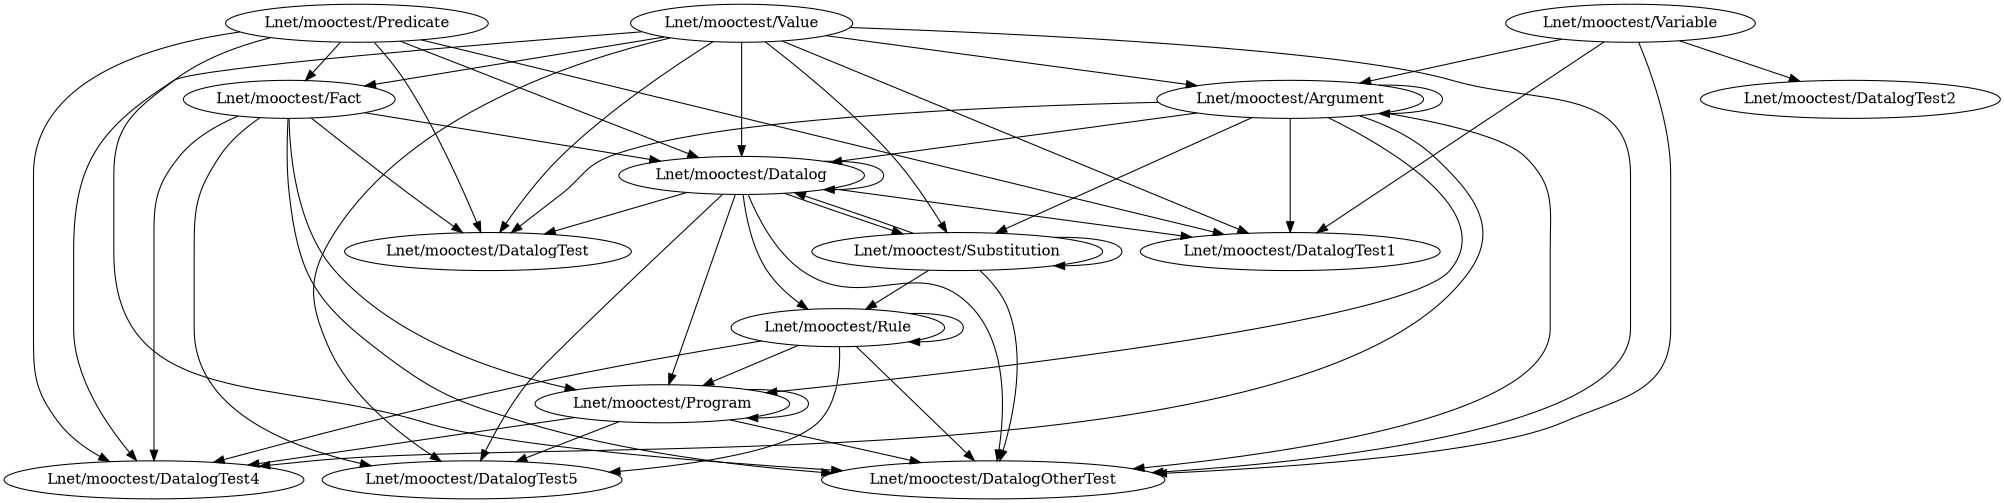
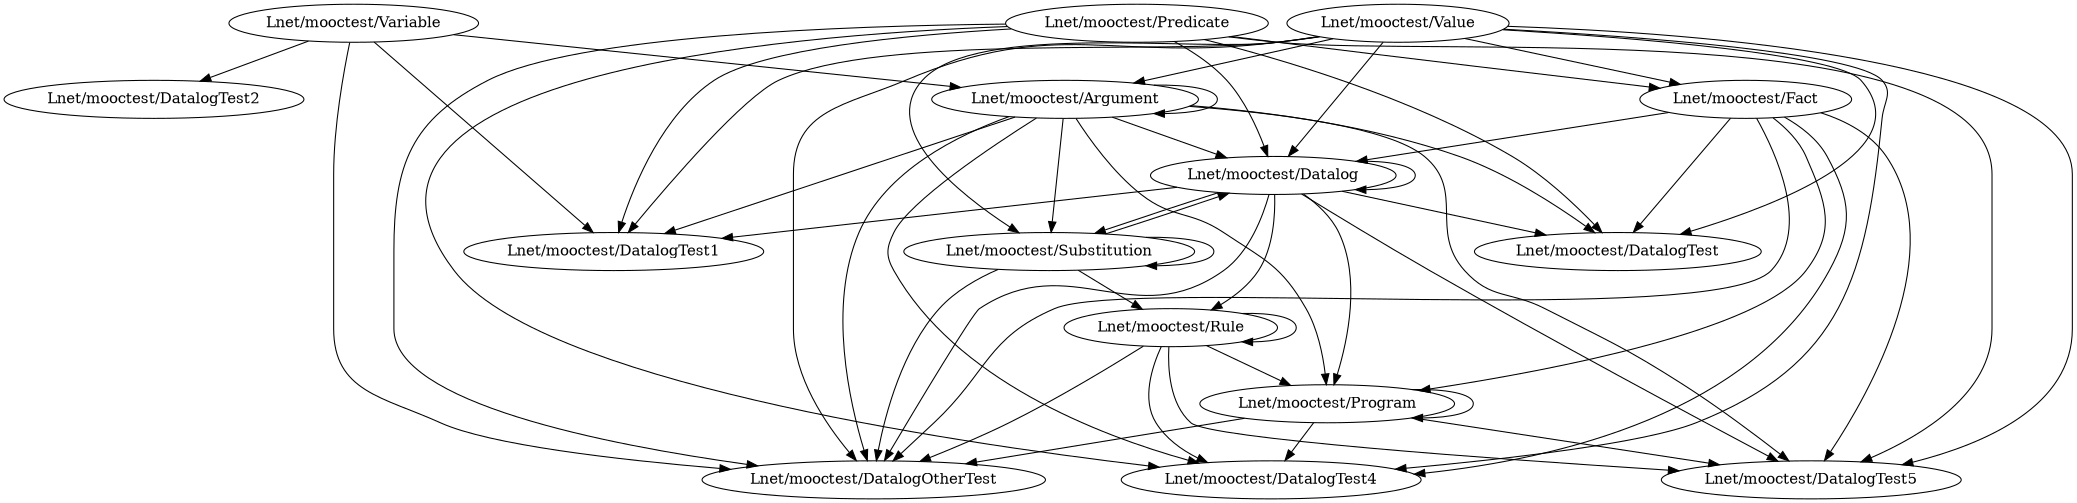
edge "Lnet/mooctest/Predicate" -> "Lnet/mooctest/DatalogTest5": added
edge "Lnet/mooctest/Argument" -> "Lnet/mooctest/DatalogTest5": added
